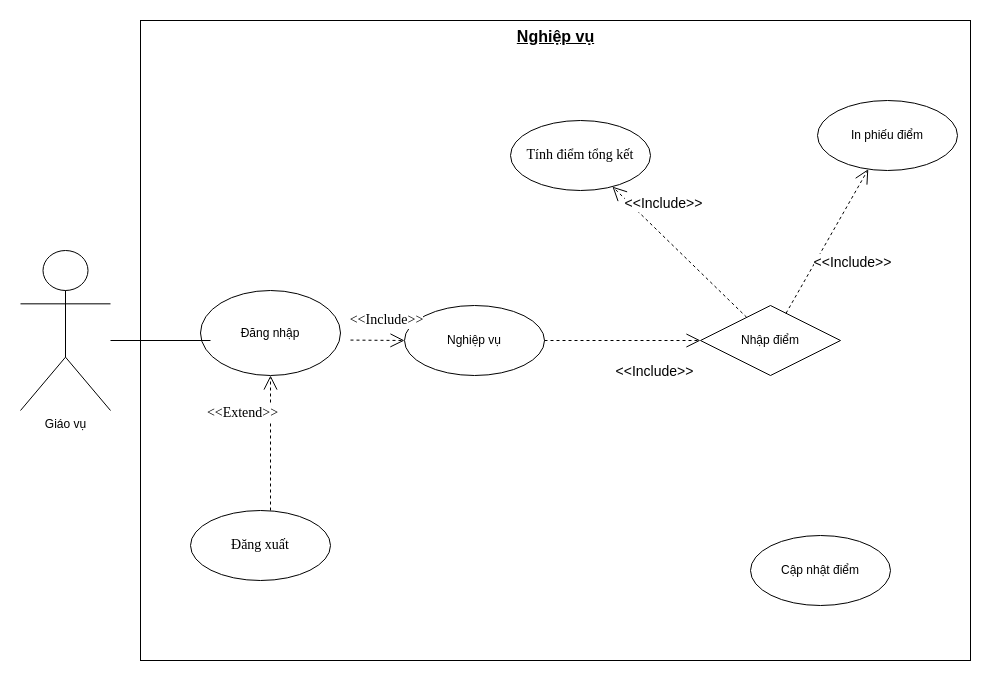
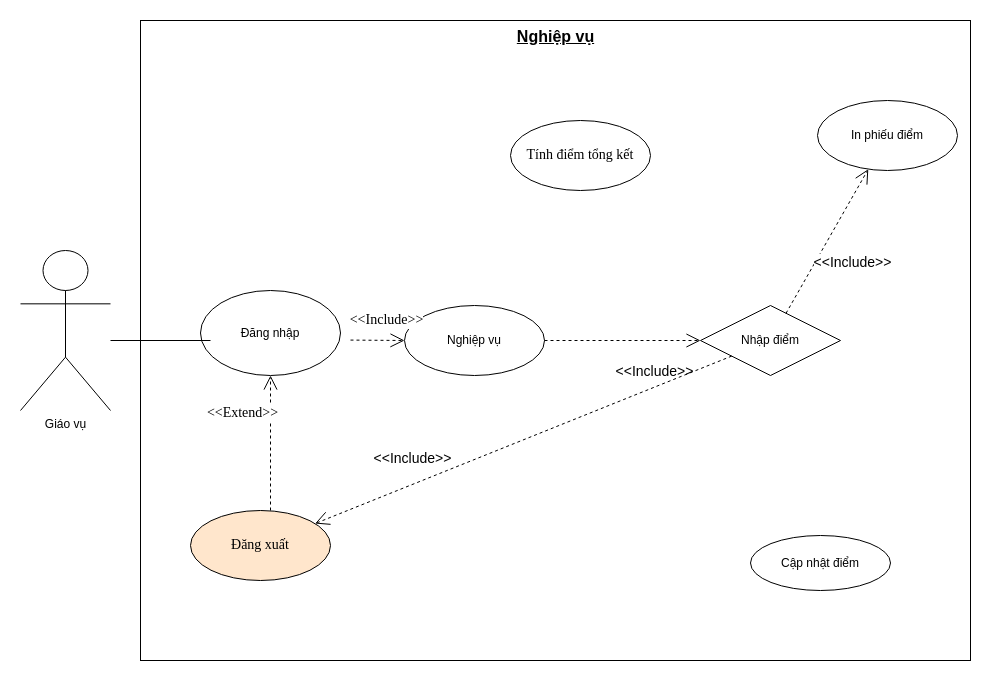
edge "Nhập điểm" -> "Tính điểm tổng kết": now "Nhập điểm" -> "Đăng xuất"
node "Đăng xuất": fillcolor #ffffff -> #ffe6cc
node "Cập nhật điểm": size 140x70 -> 140x55
